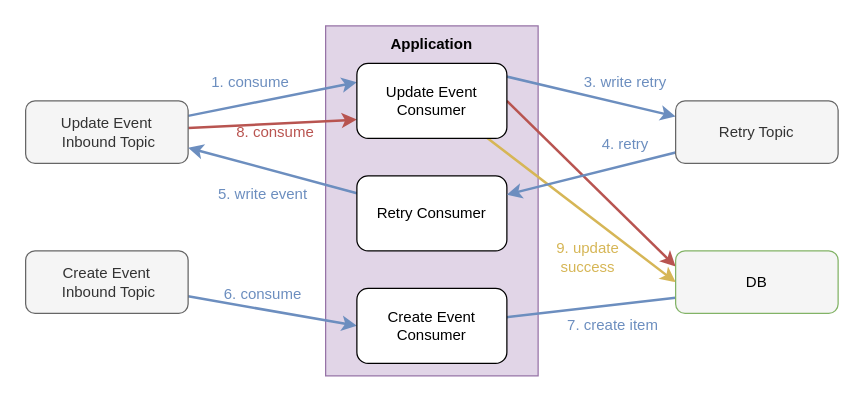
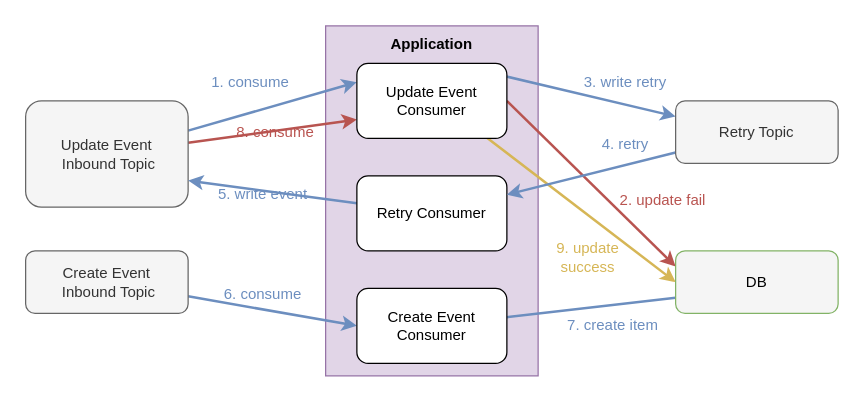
node "Update Event Inbound Topic": size 163x63 -> 163x106
node "2. update fail": added
